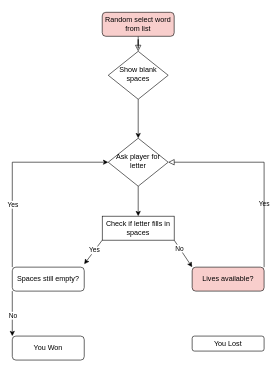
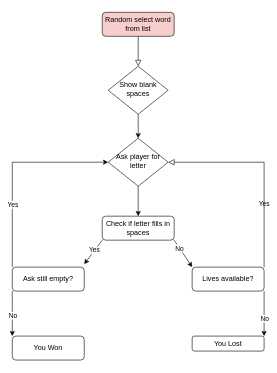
node "Show blank spaces": moved (138, 75) -> (138, 90)
node "Check if letter fills in spaces": shape rectangle -> rounded rectangle
node "Spaces still empty?": label "Spaces still empty?" -> "Ask still empty?"
node "Lives available?": fillcolor #f8cecc -> #ffffff
edge "Lives available?" -> "You Lost": added, label "No"
